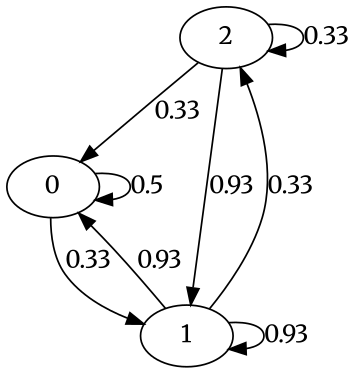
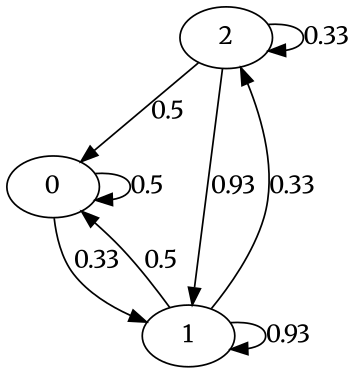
edge "2" -> "0": label "0.33" -> "0.5"
edge "1" -> "0": label "0.93" -> "0.5"
